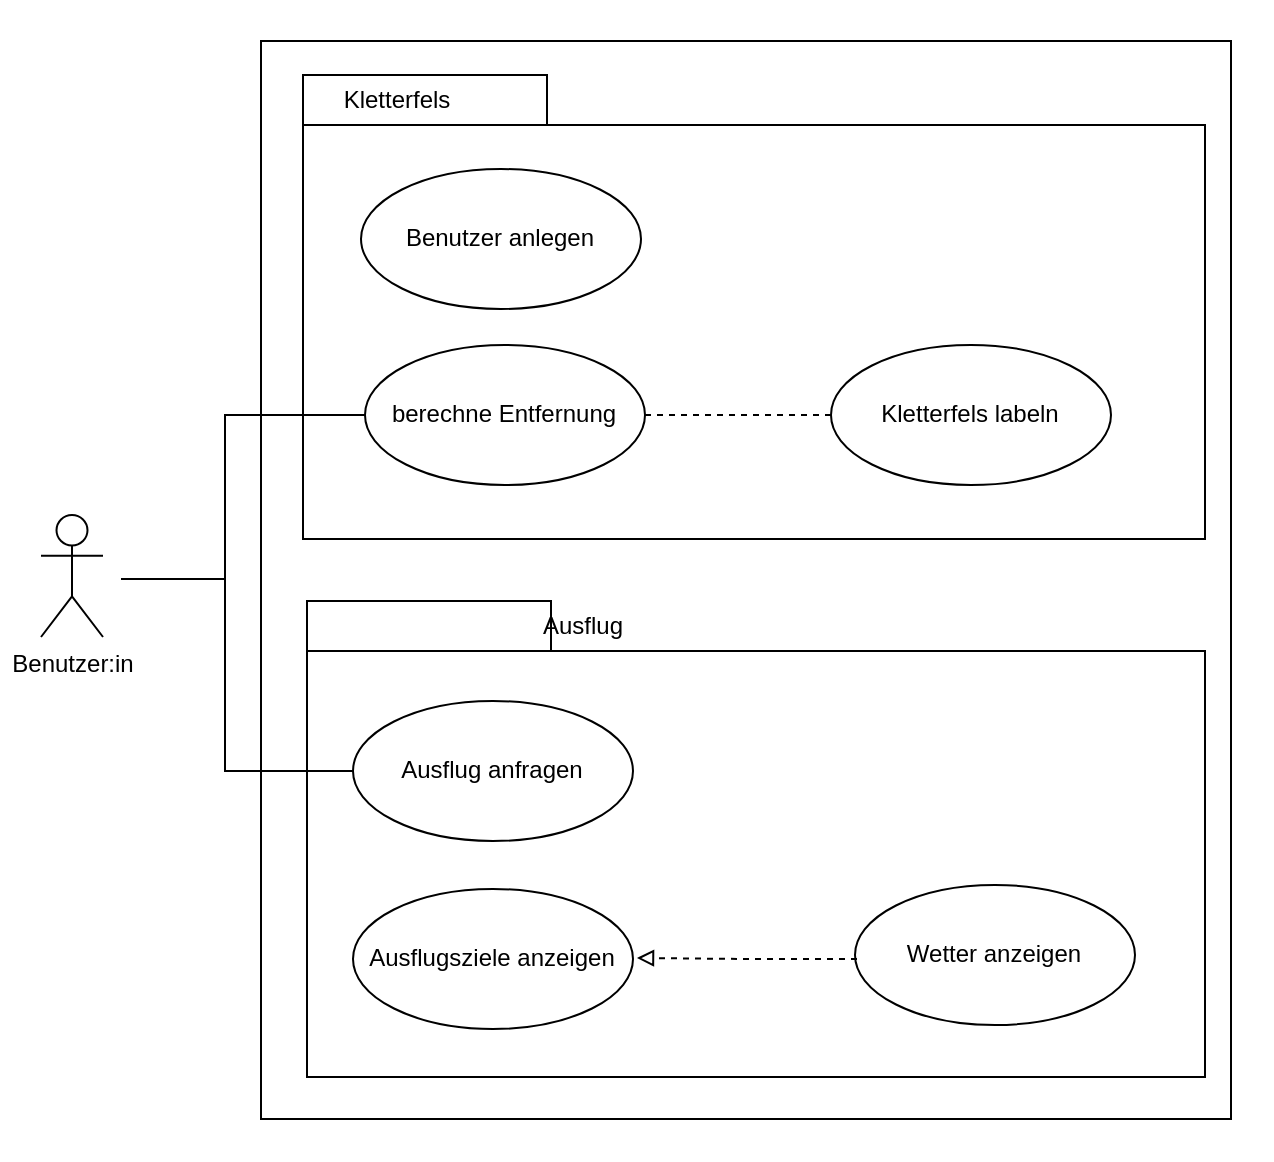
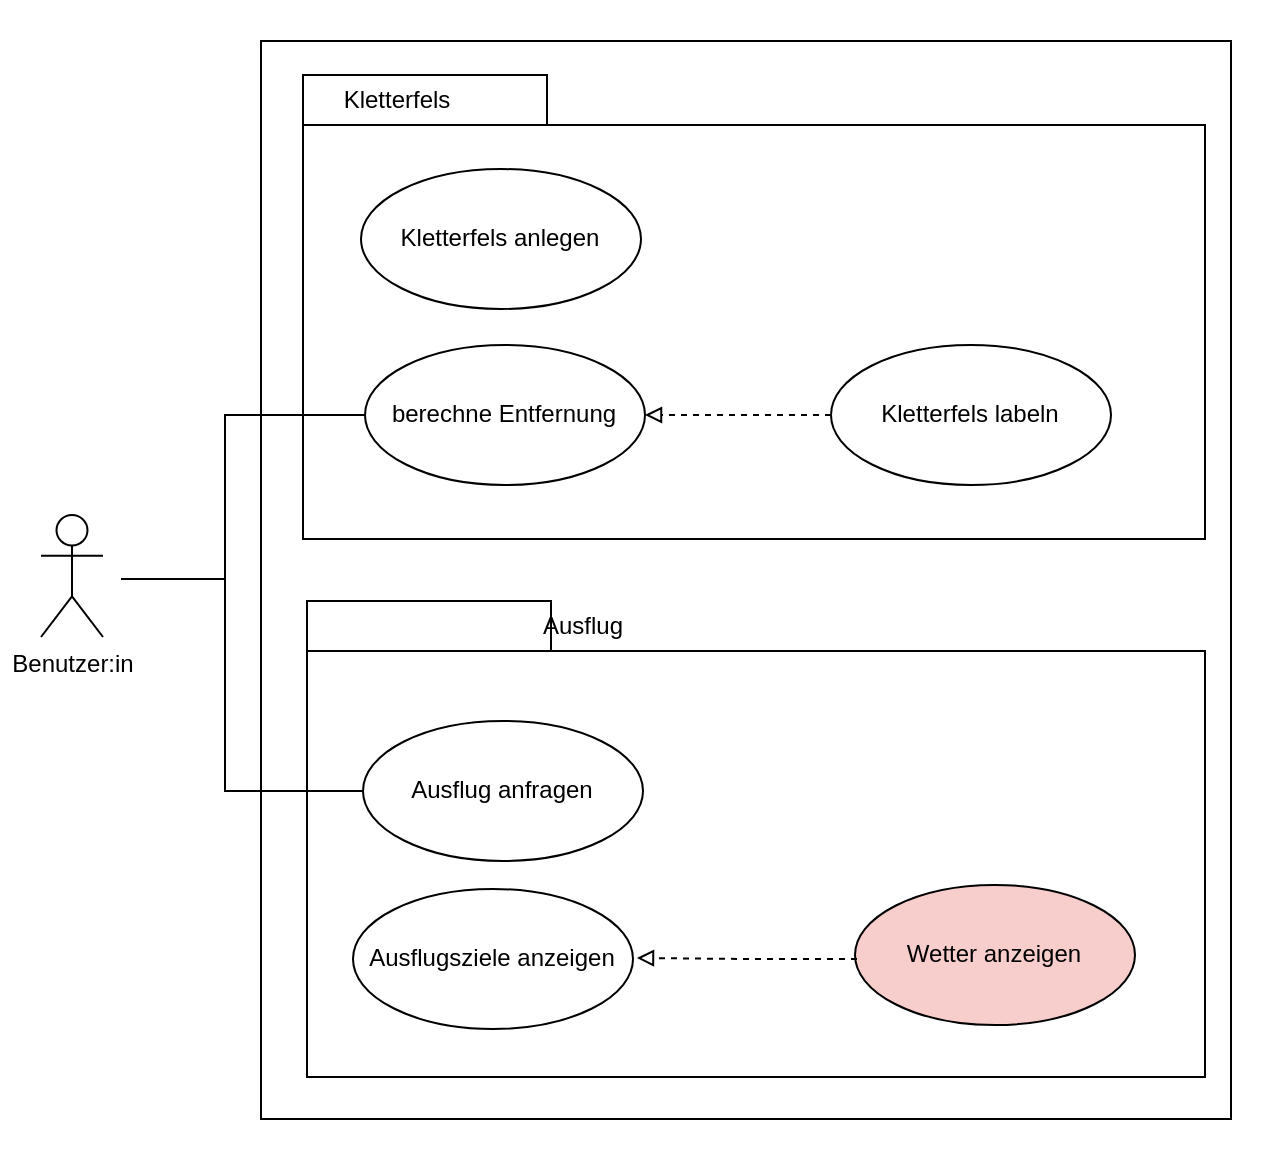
node "Benutzer anlegen": label "Benutzer anlegen" -> "Kletterfels anlegen"
edge "berechne Entfernung" -- "Kletterfels labeln": arrowhead none -> block
node "Ausflug anfragen": moved (493, 771) -> (503, 791)
node "Wetter anzeigen": fillcolor #ffffff -> #f8cecc
